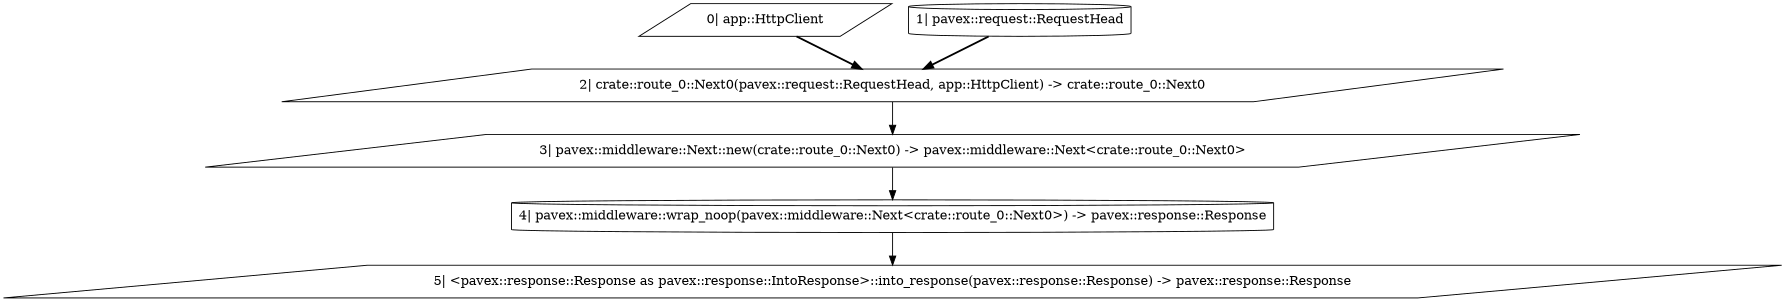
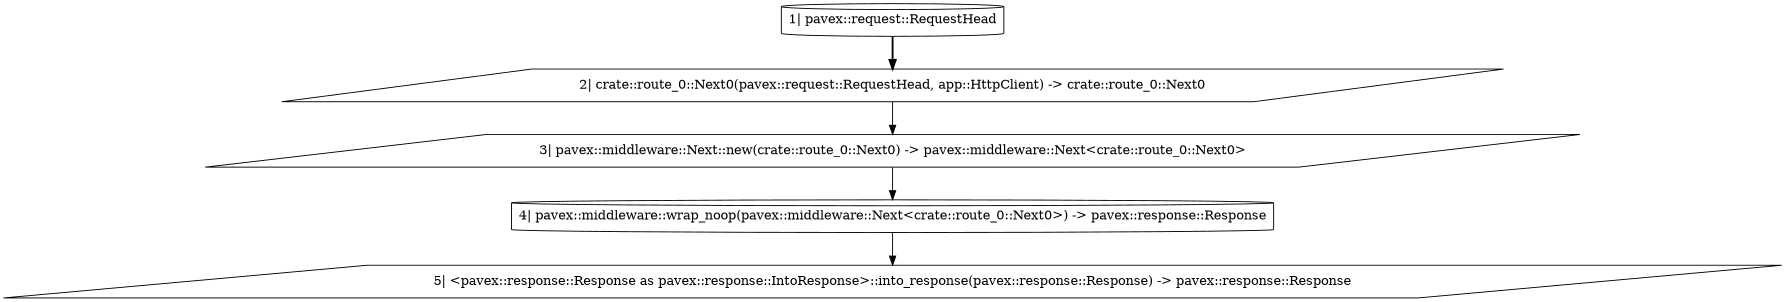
node "0| app::HttpClient": removed
